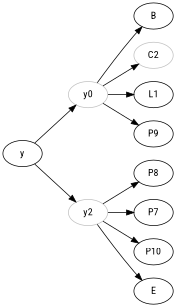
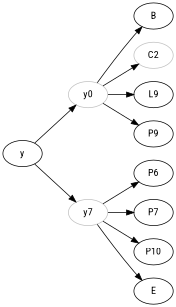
node "L1": label "L1" -> "L9"
node "P8": label "P8" -> "P6"
node "y2": label "y2" -> "y7"
